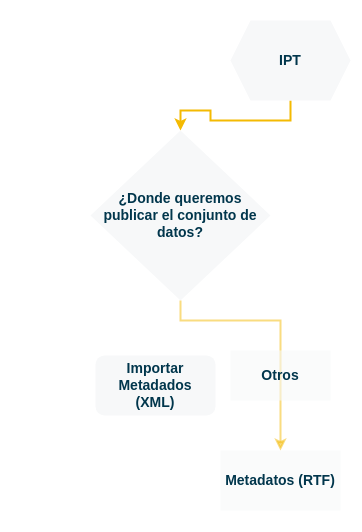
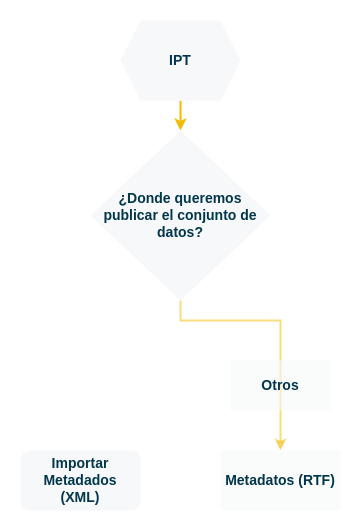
node "IPT": moved (291, 61) -> (181, 61)
node "Otros": moved (281, 376) -> (281, 386)
node "Importar Metadados (XML)": moved (156, 386) -> (81, 481)
